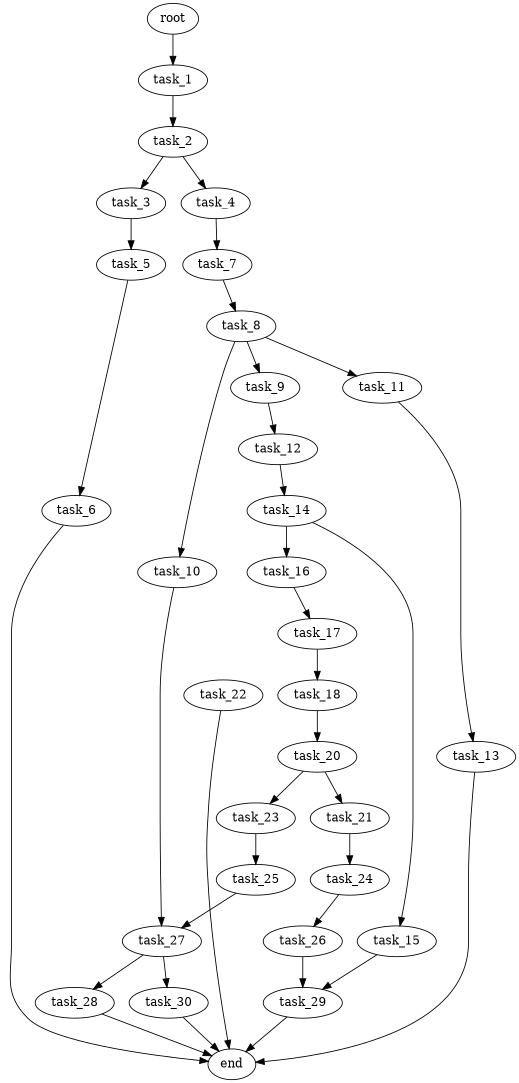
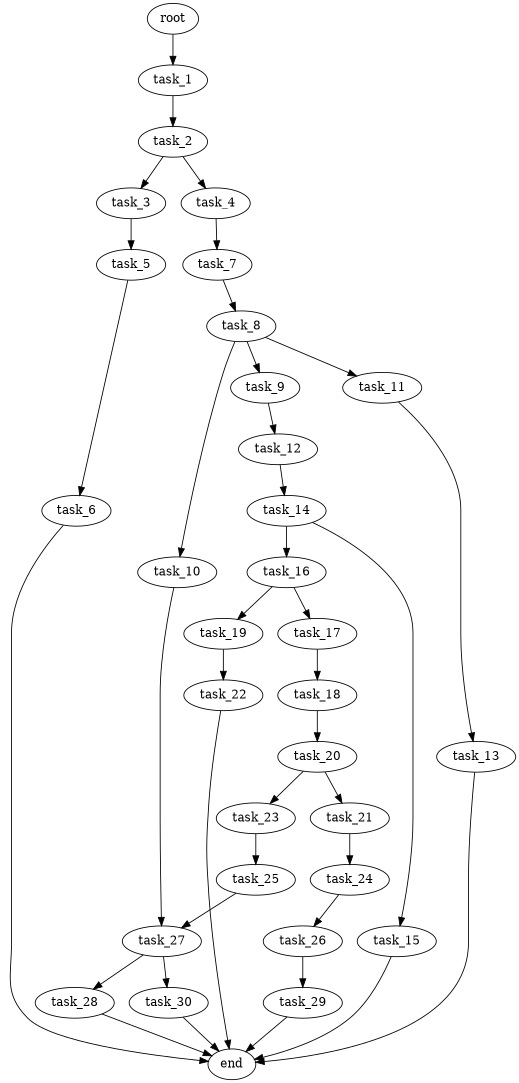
node "task_19": added
edge "task_15" -> "task_29": now "task_15" -> "end"
